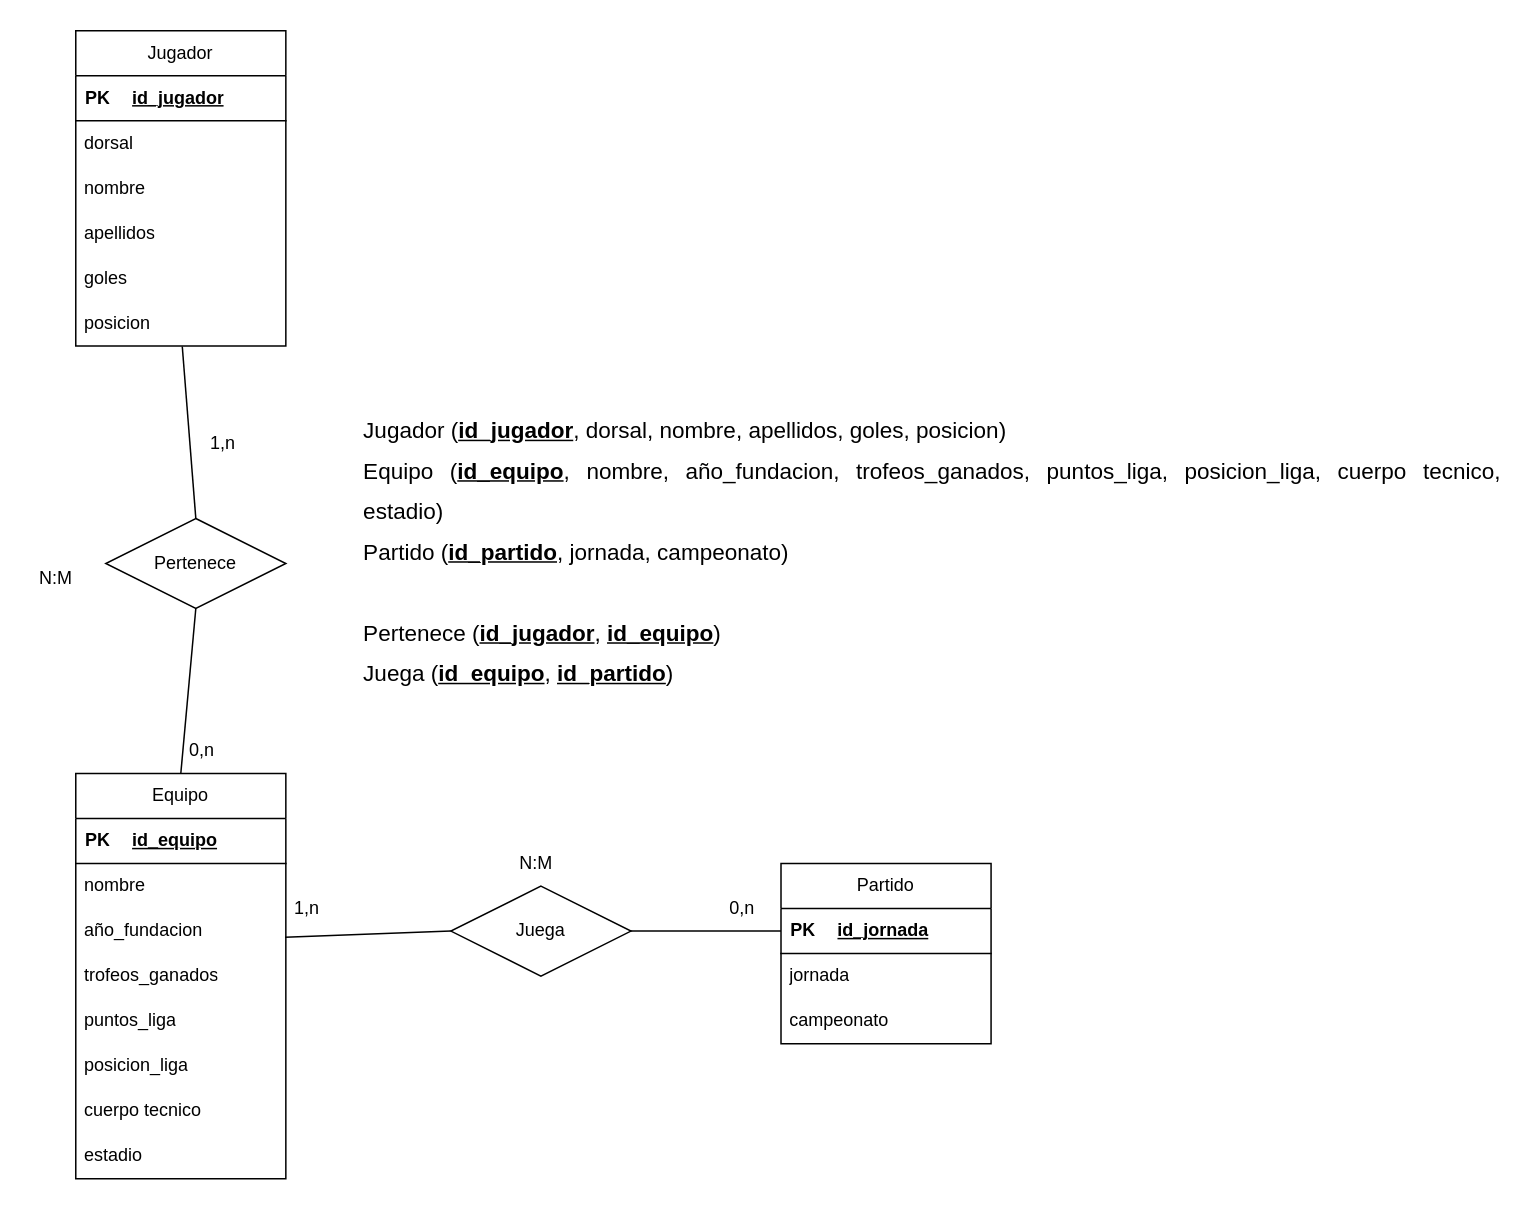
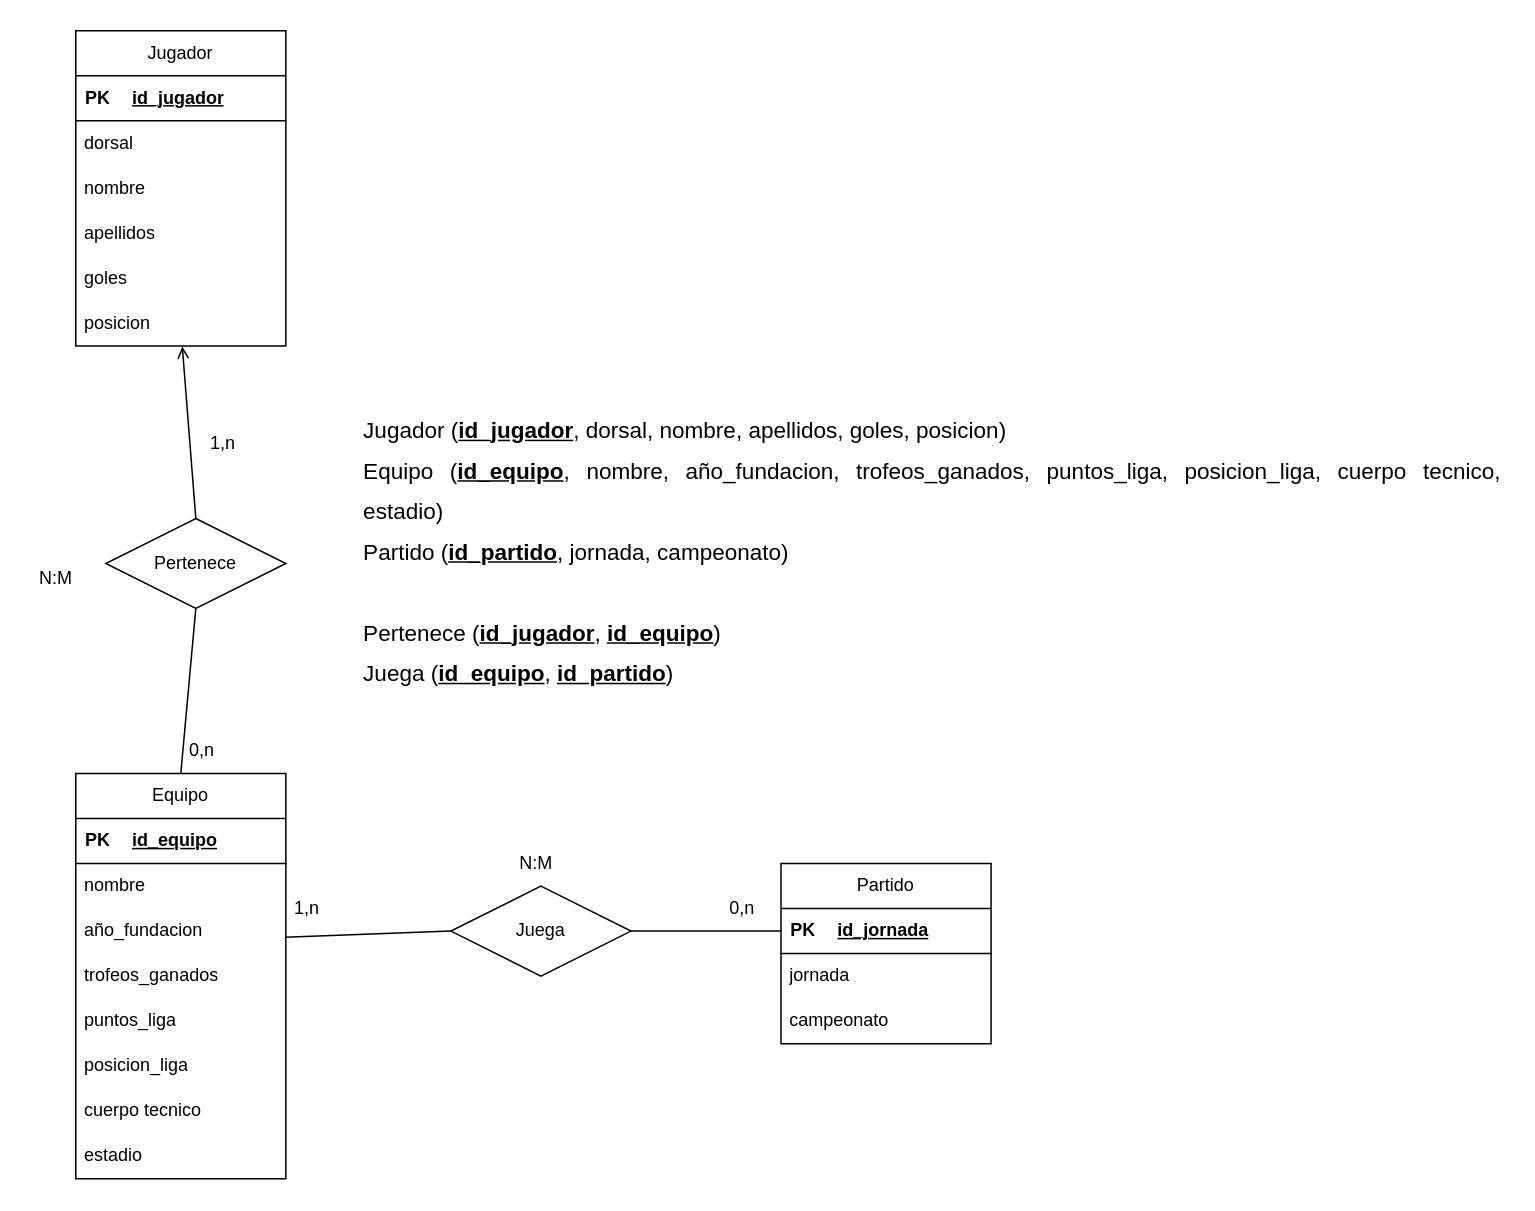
edge "posicion" -- "Pertenece": arrowhead none -> open
